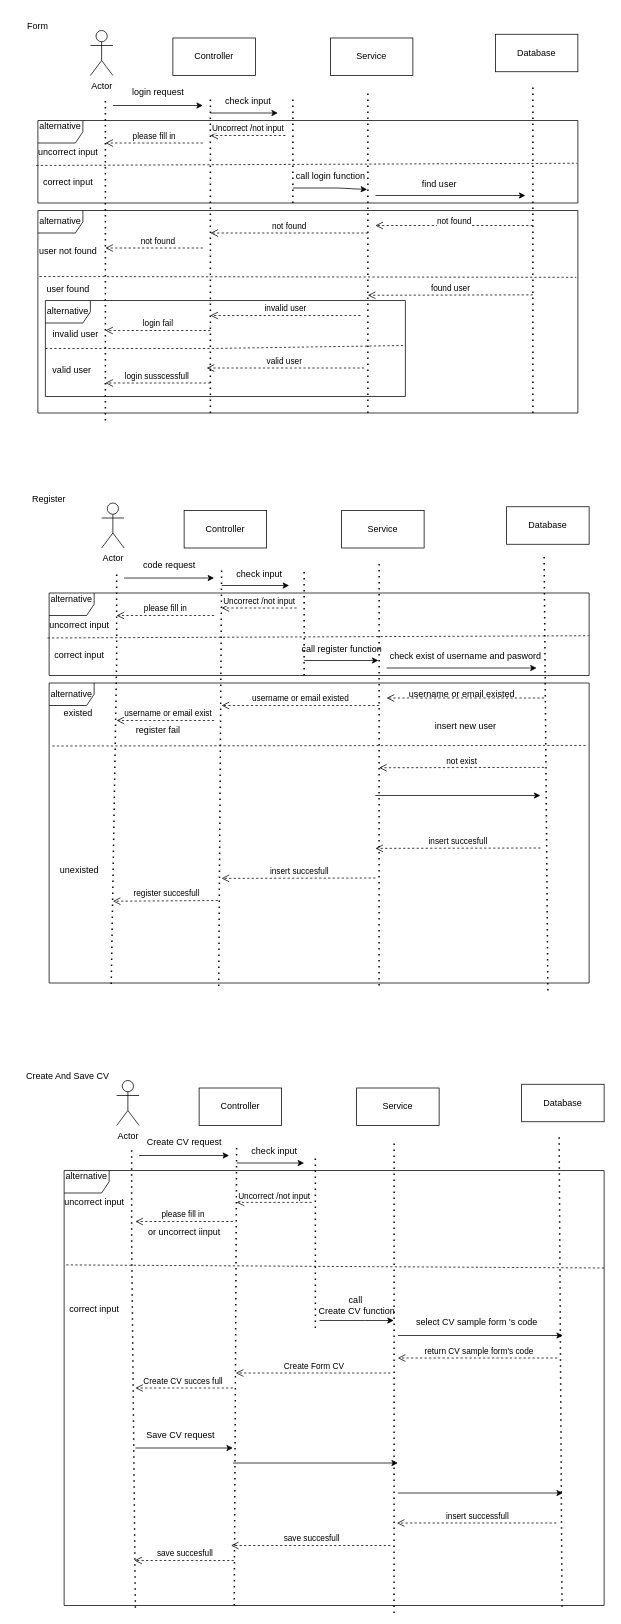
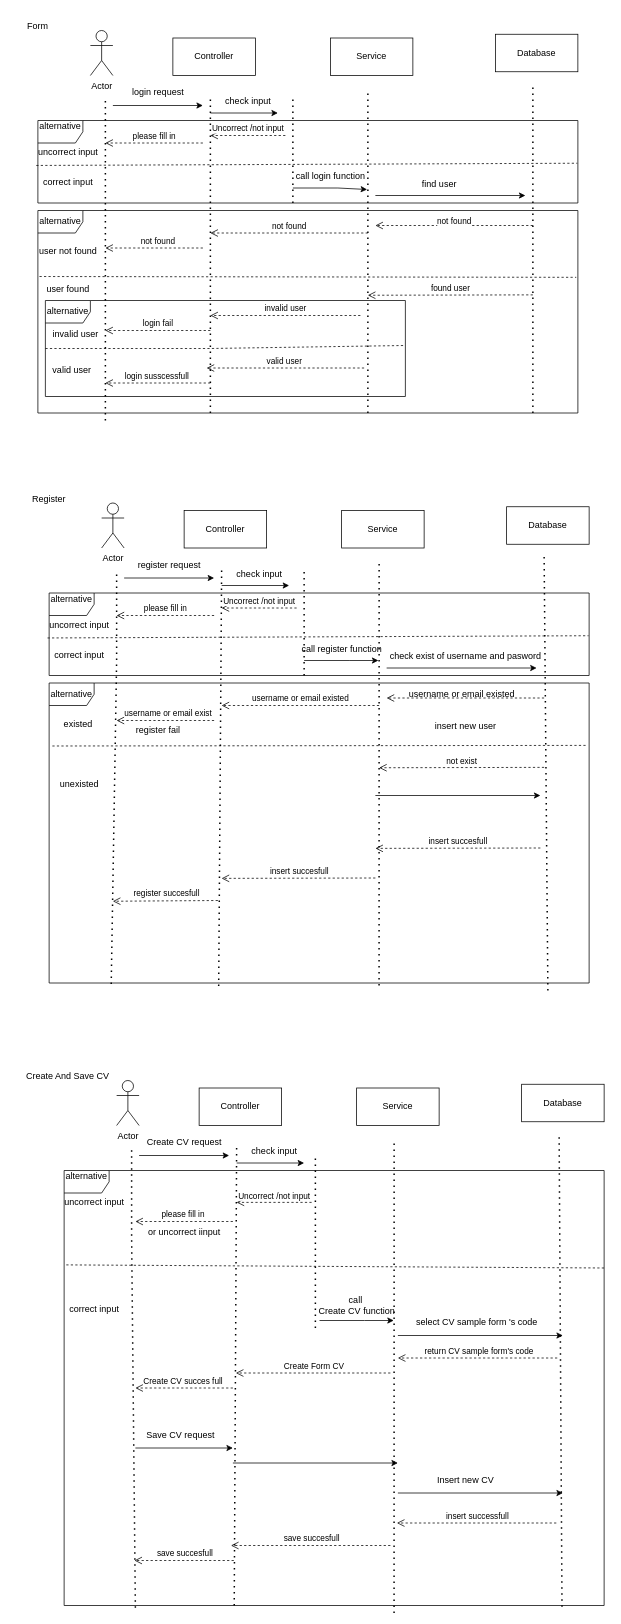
node "code request": label "code request" -> "register request"
node "existed": moved (79, 713) -> (79, 724)
node "unexisted": moved (79, 870) -> (79, 784)
node "Insert new CV": added
